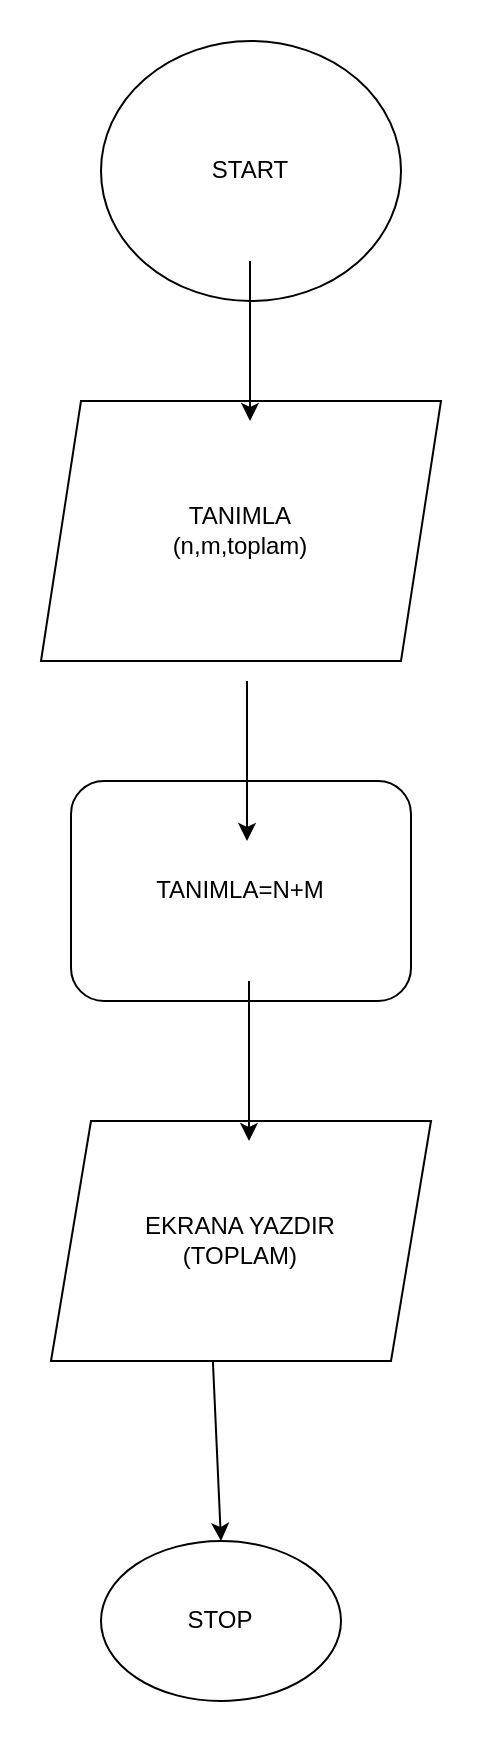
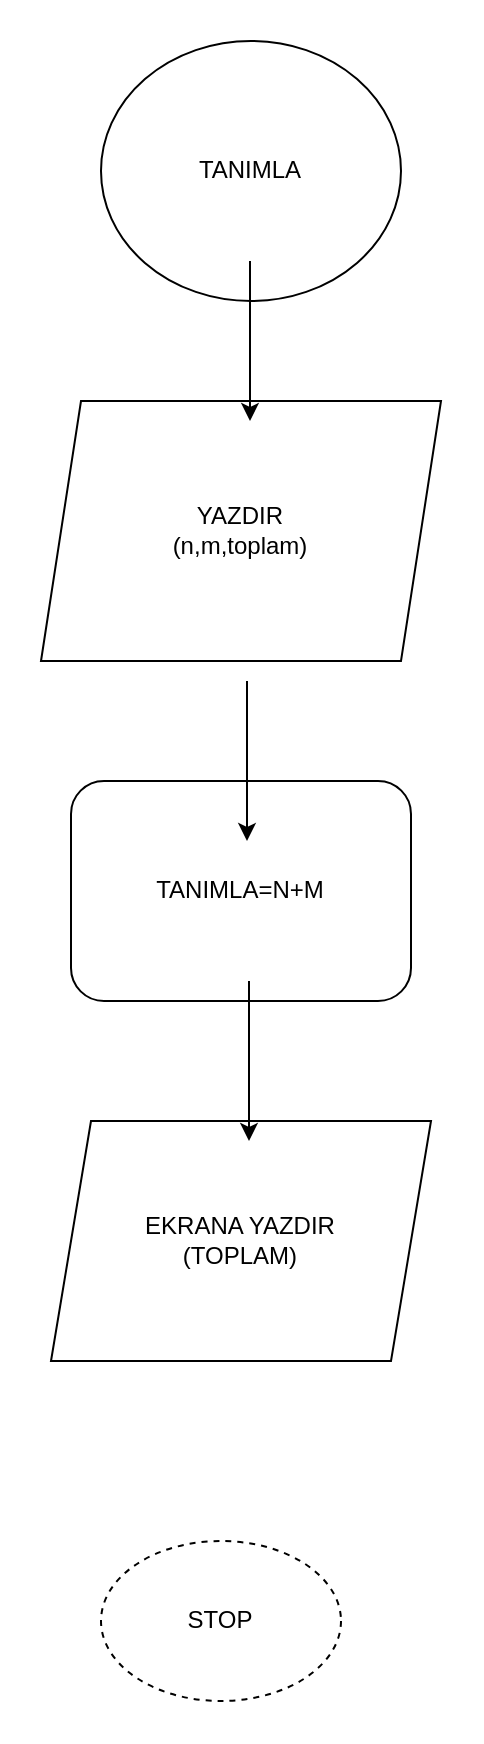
node "START": label "START" -> "TANIMLA"
node "TANIMLA (n,m,toplam)": label "TANIMLA (n,m,toplam)" -> "YAZDIR (n,m,toplam)"
edge "EKRANA YAZDIR (TOPLAM)" -> "STOP": removed
node "STOP": style solid -> dashed
